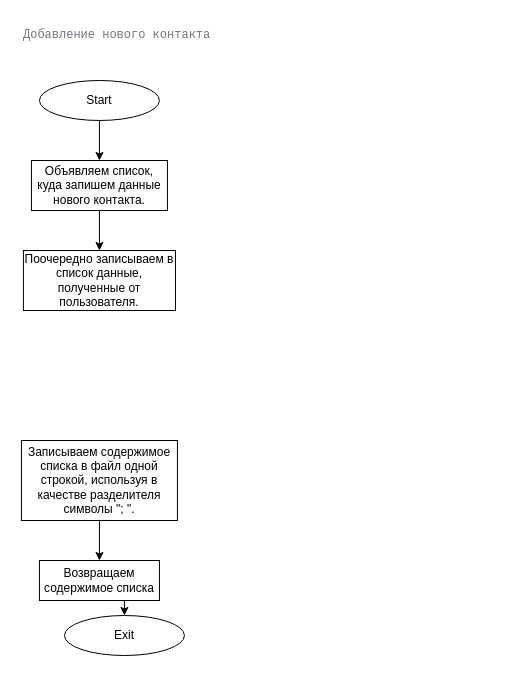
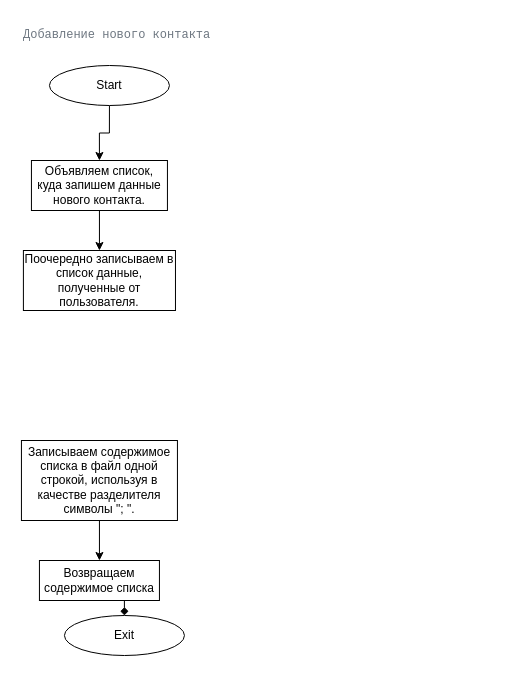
node "Start": moved (99, 101) -> (109, 86)
edge "Возвращаем содержимое списка" -> "Exit": arrowhead classic -> diamond
